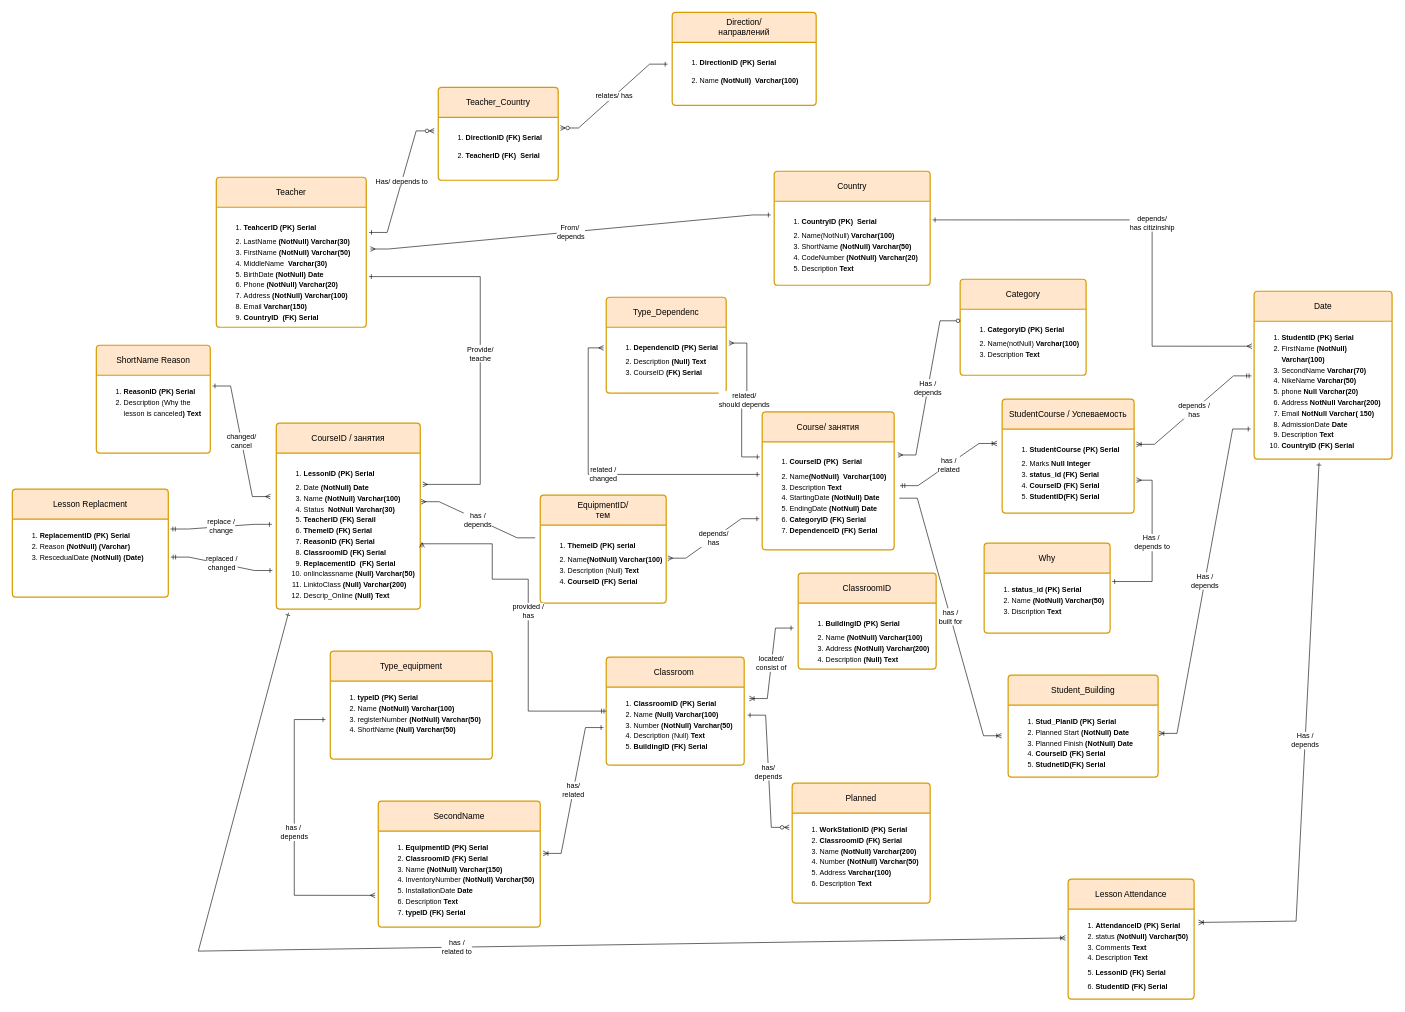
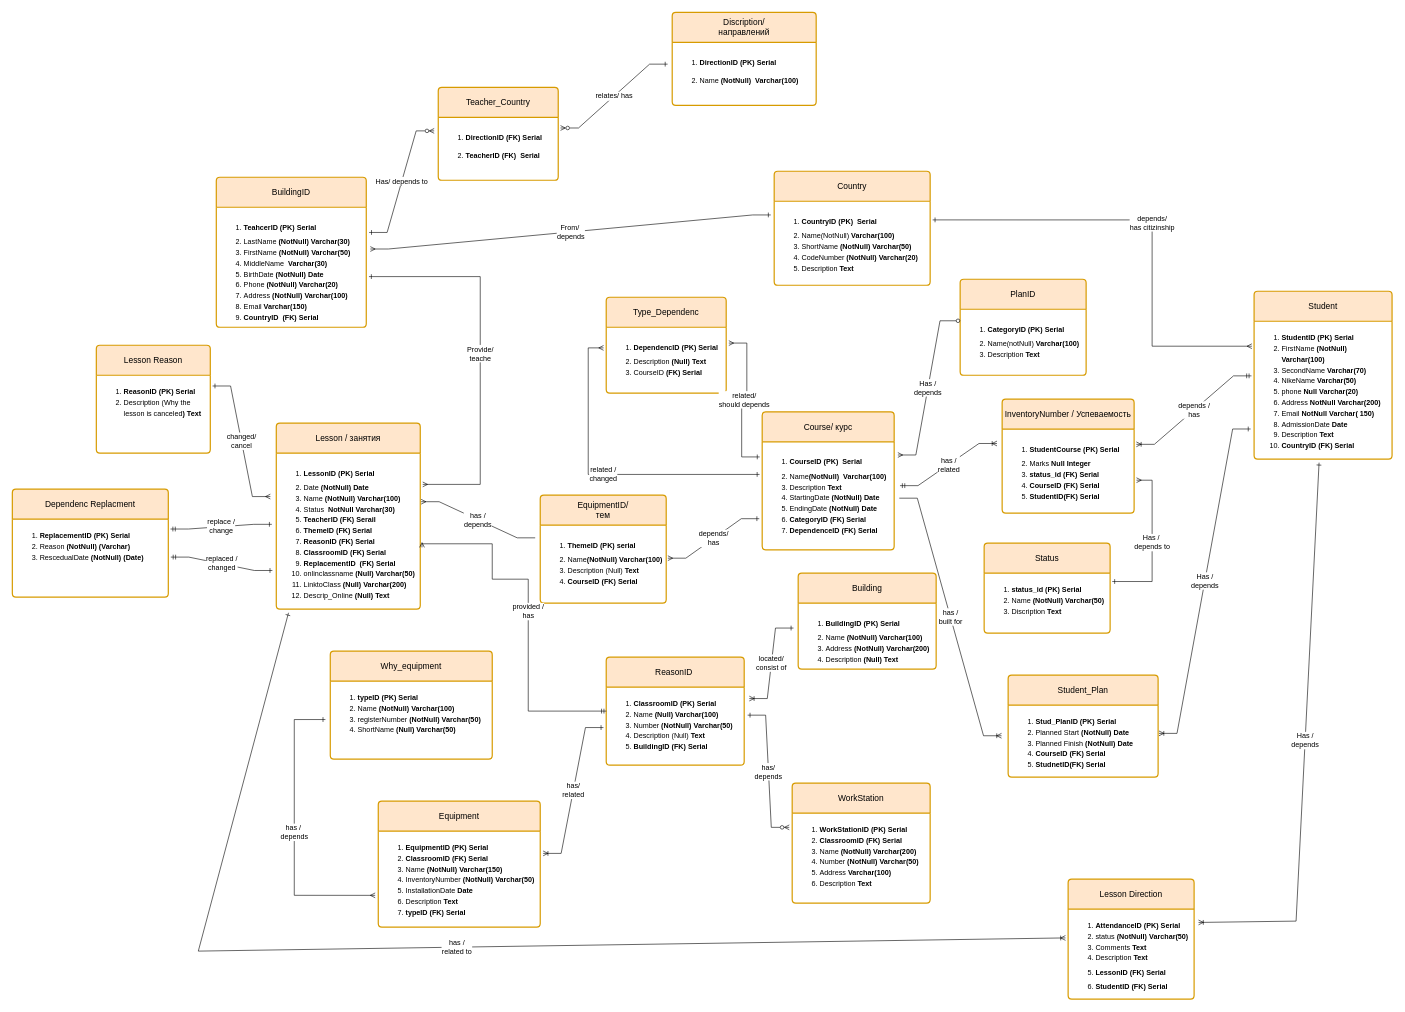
node "Direction/ направлений": label "Direction/ направлений" -> "Discription/ направлений"
node "Teacher": label "Teacher" -> "BuildingID"
node "Category": label "Category" -> "PlanID"
node "Date": label "Date" -> "Student"
node "ShortName Reason": label "ShortName Reason" -> "Lesson Reason"
node "StudentCourse / Успеваемость": label "StudentCourse / Успеваемость" -> "InventoryNumber / Успеваемость"
node "Course/ занятия": label "Course/ занятия" -> "Course/ курс"
node "CourseID / занятия": label "CourseID / занятия" -> "Lesson / занятия"
node "Lesson Replacment": label "Lesson Replacment" -> "Dependenc Replacment"
node "Why": label "Why" -> "Status"
node "ClassroomID": label "ClassroomID" -> "Building"
node "Type_equipment": label "Type_equipment" -> "Why_equipment"
node "Classroom": label "Classroom" -> "ReasonID"
node "Student_Building": label "Student_Building" -> "Student_Plan"
node "Planned": label "Planned" -> "WorkStation"
node "SecondName": label "SecondName" -> "Equipment"
node "Lesson Attendance": label "Lesson Attendance" -> "Lesson Direction"
